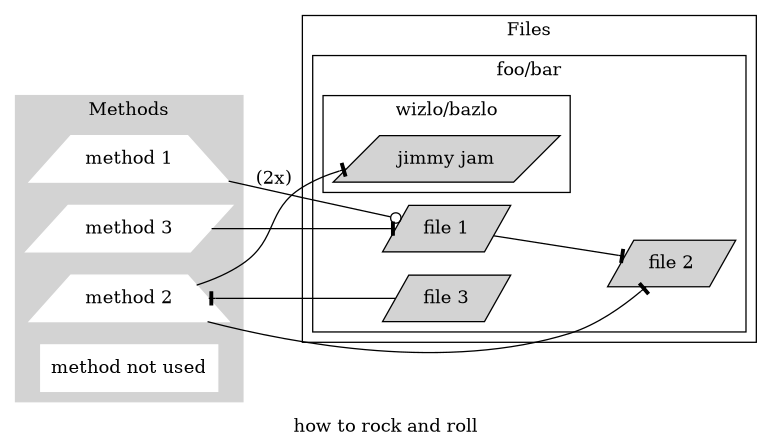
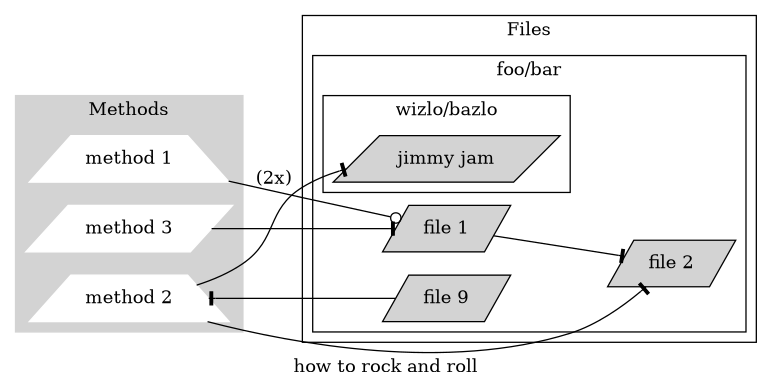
node "file 3": label "file 3" -> "file 9"
node "method not used": removed
